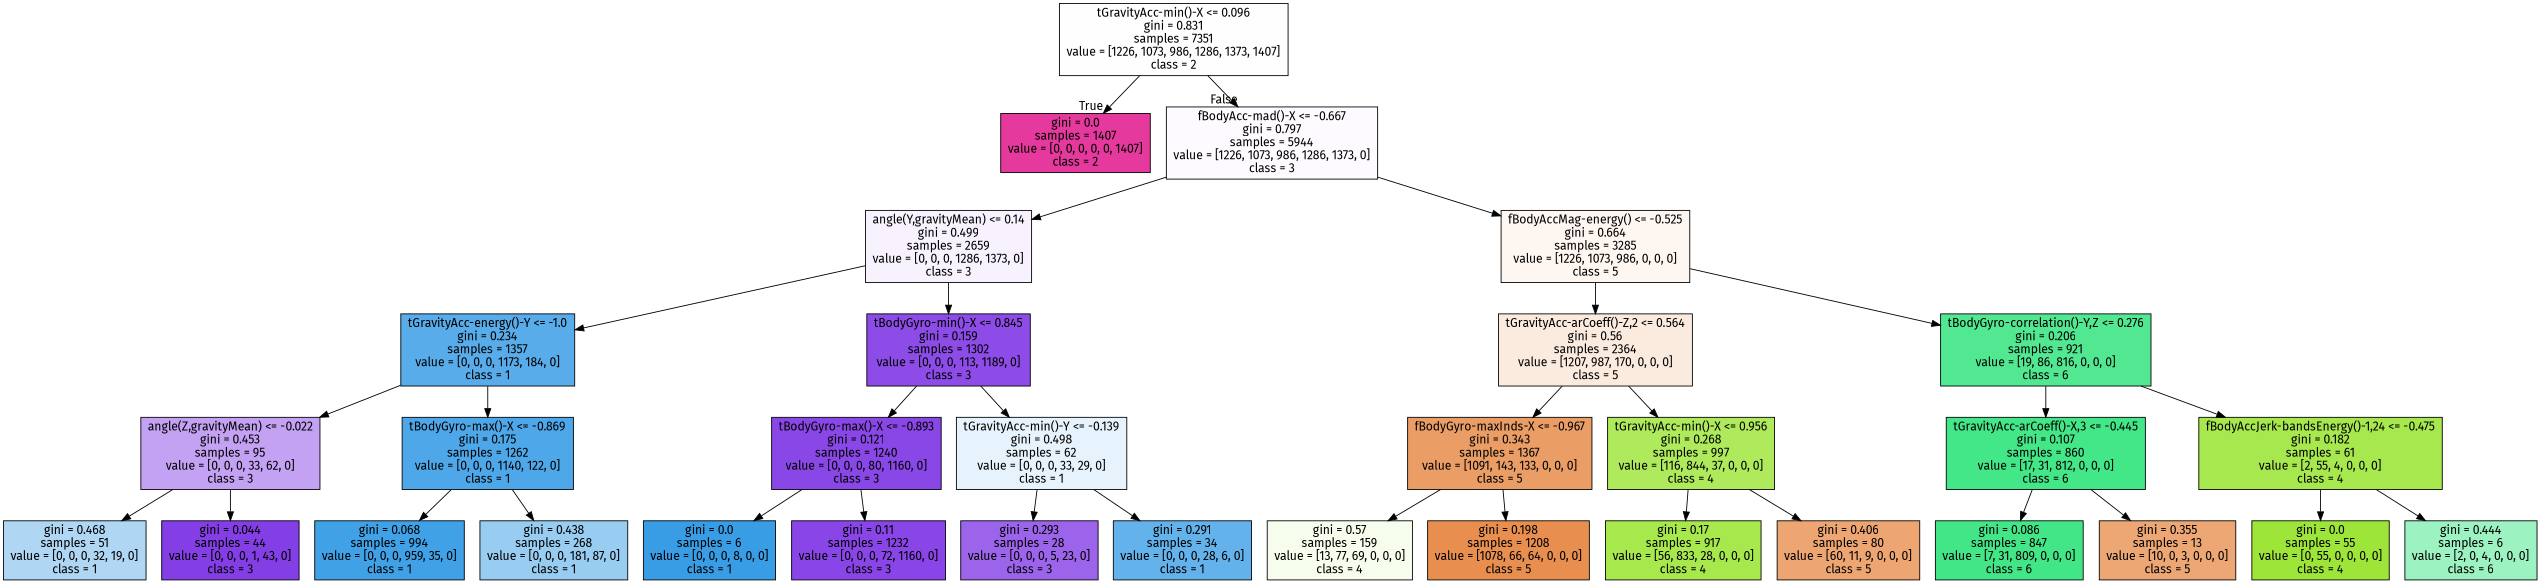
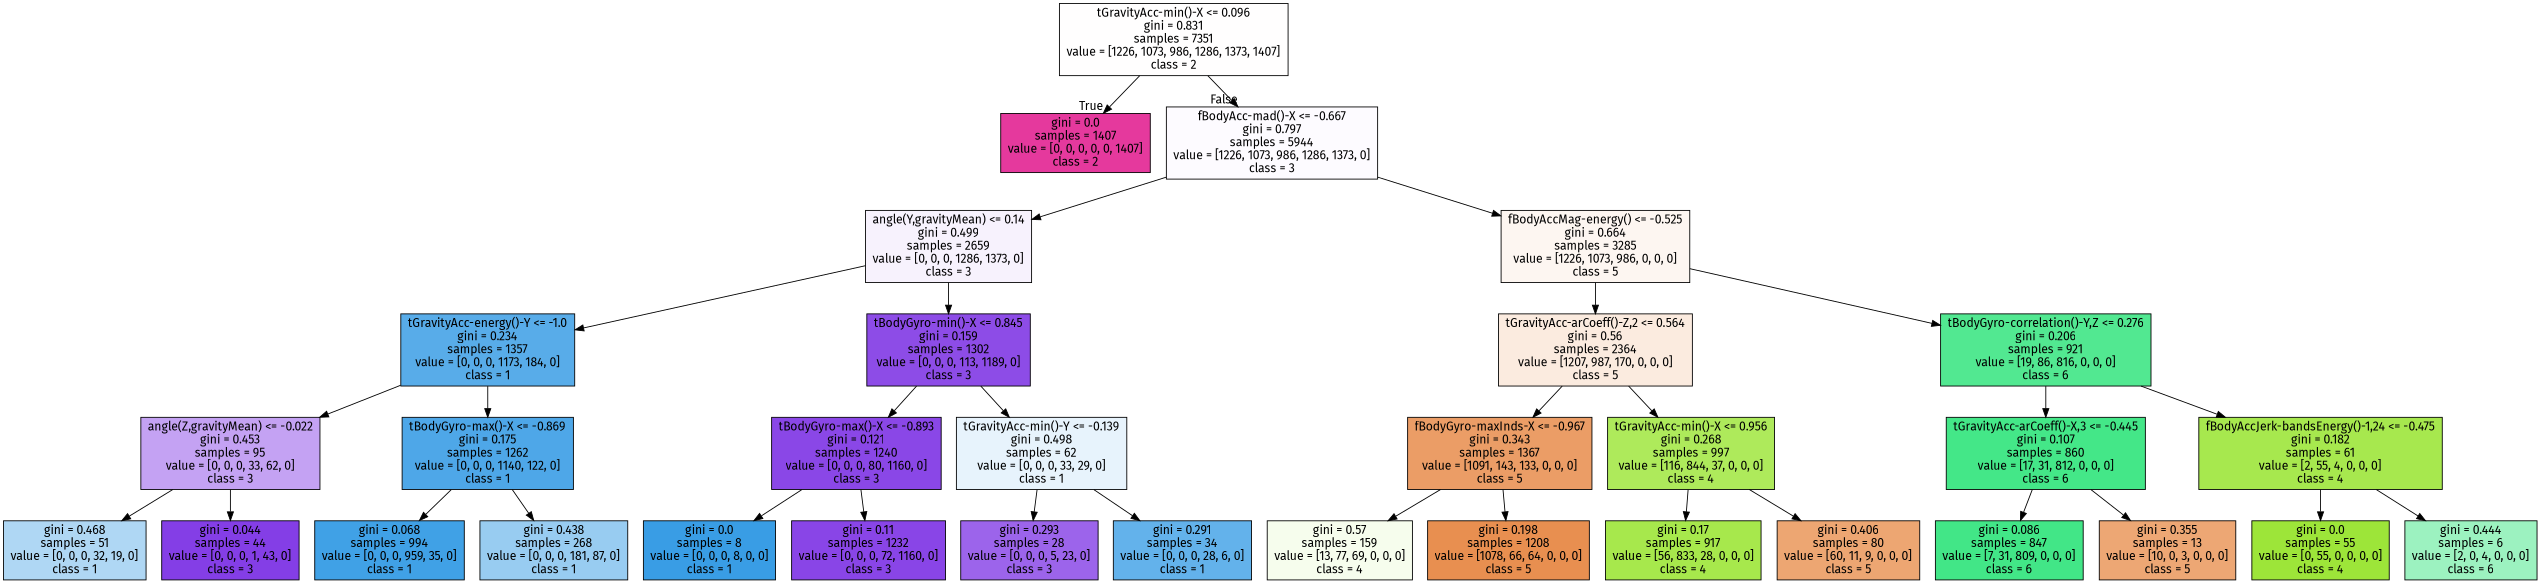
node "gini = 0.0 samples = 6 value = [0, 0, 0, 8, 0, 0] class = 1": label "gini = 0.0 samples = 6 value = [0, 0, 0, 8, 0, 0] class = 1" -> "gini = 0.0 samples = 8 value = [0, 0, 0, 8, 0, 0] class = 1"
